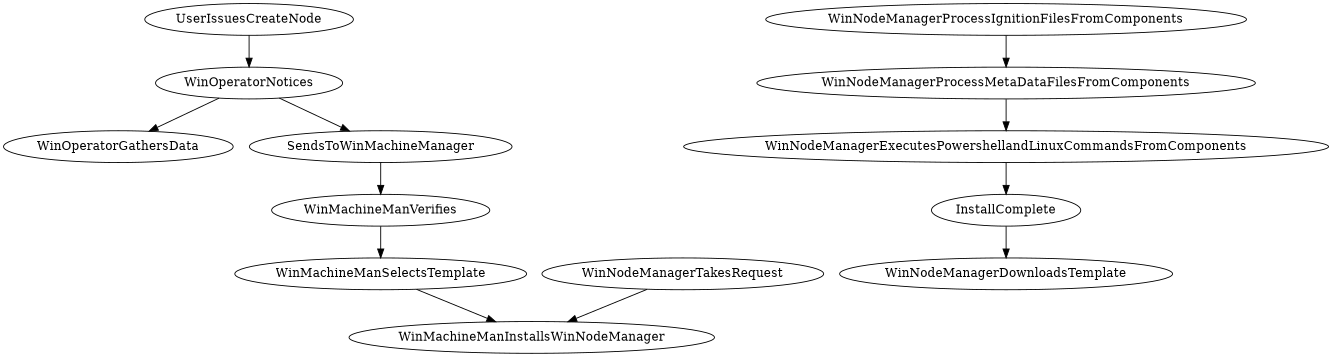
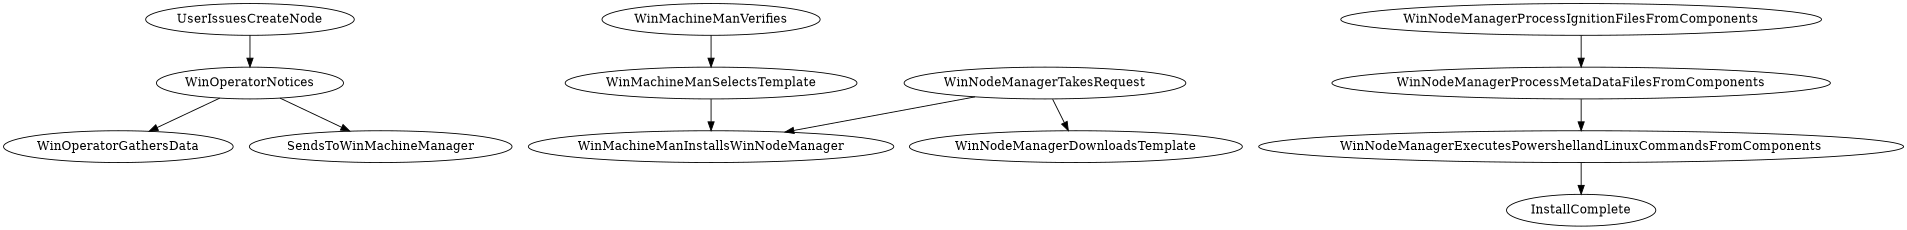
edge "SendsToWinMachineManager" -> "WinMachineManVerifies": removed
edge "InstallComplete" -> "WinNodeManagerDownloadsTemplate": now "WinNodeManagerTakesRequest" -> "WinNodeManagerDownloadsTemplate"
